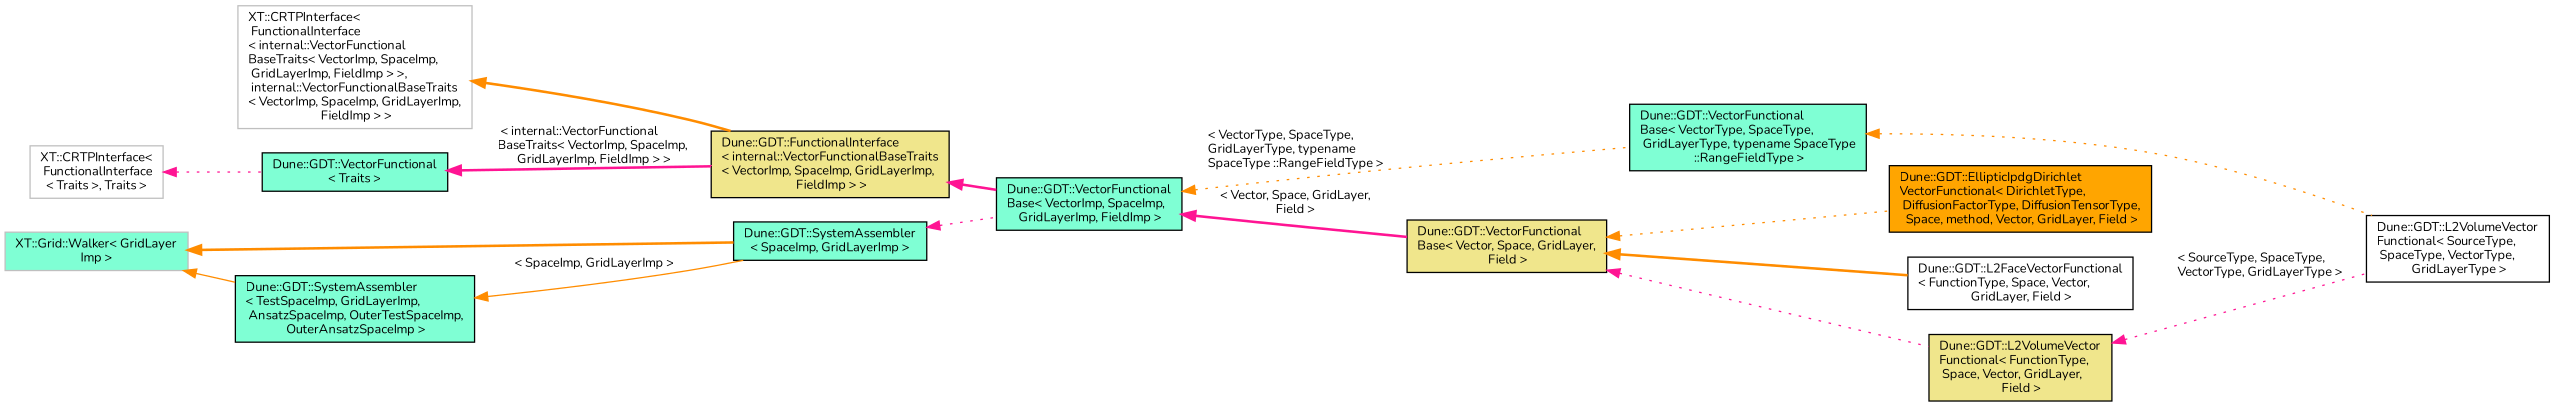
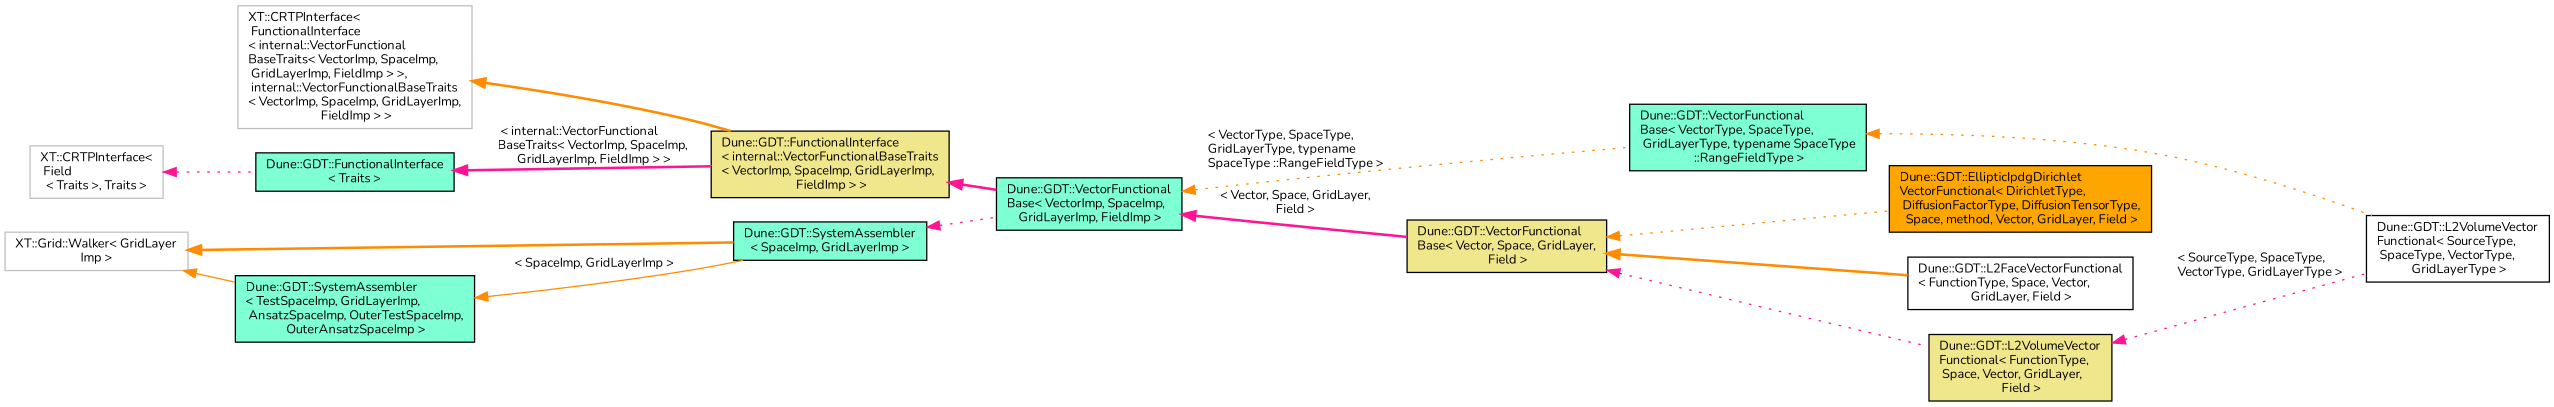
node "XT::CRTPInterface< FunctionalInterface < Traits >, Traits >": label "XT::CRTPInterface< FunctionalInterface < Traits >, Traits >" -> "XT::CRTPInterface< Field < Traits >, Traits >"
node "Dune::GDT::VectorFunctional < Traits >": label "Dune::GDT::VectorFunctional < Traits >" -> "Dune::GDT::FunctionalInterface < Traits >"
node "XT::Grid::Walker< GridLayer Imp >": fillcolor aquamarine -> white
